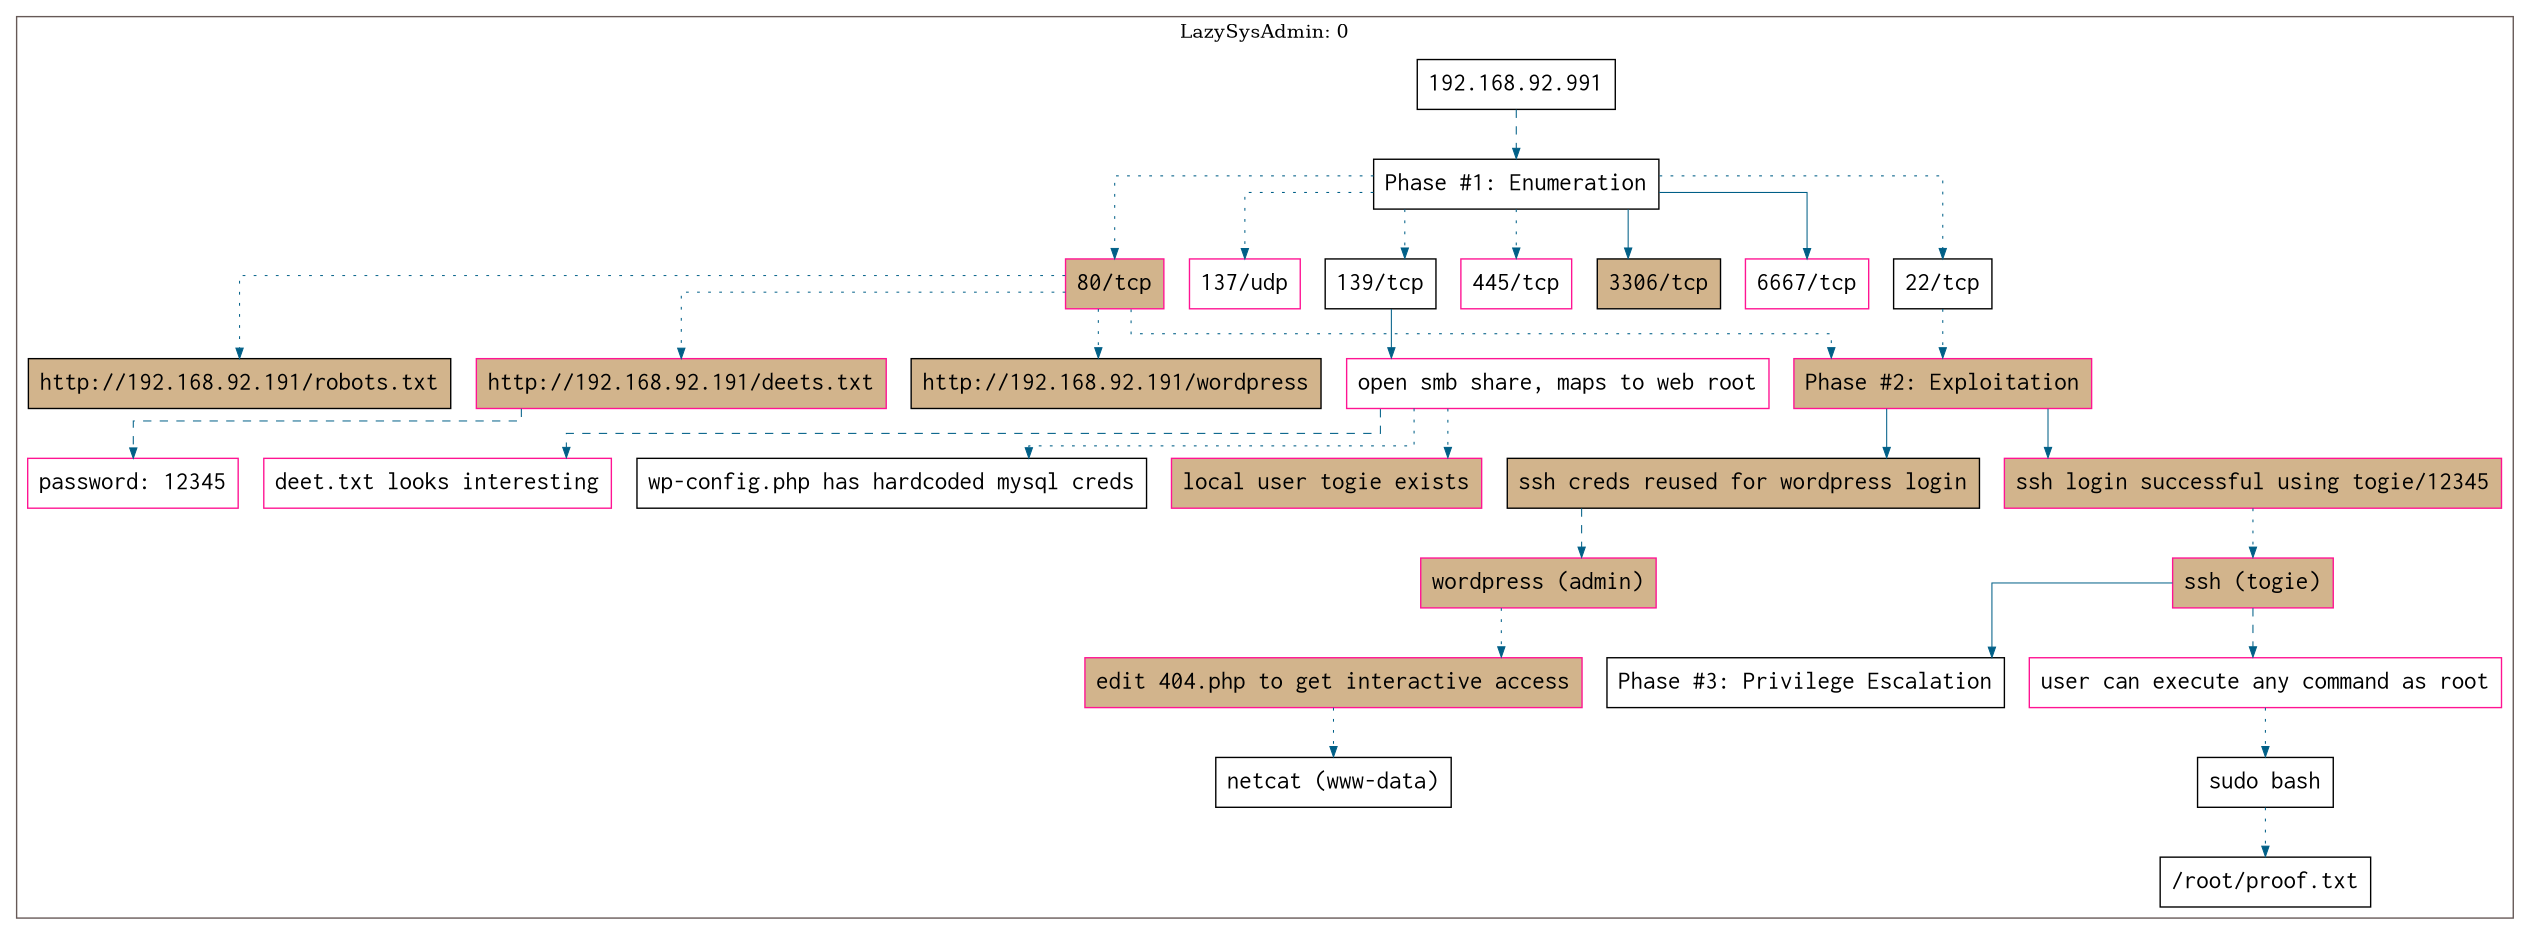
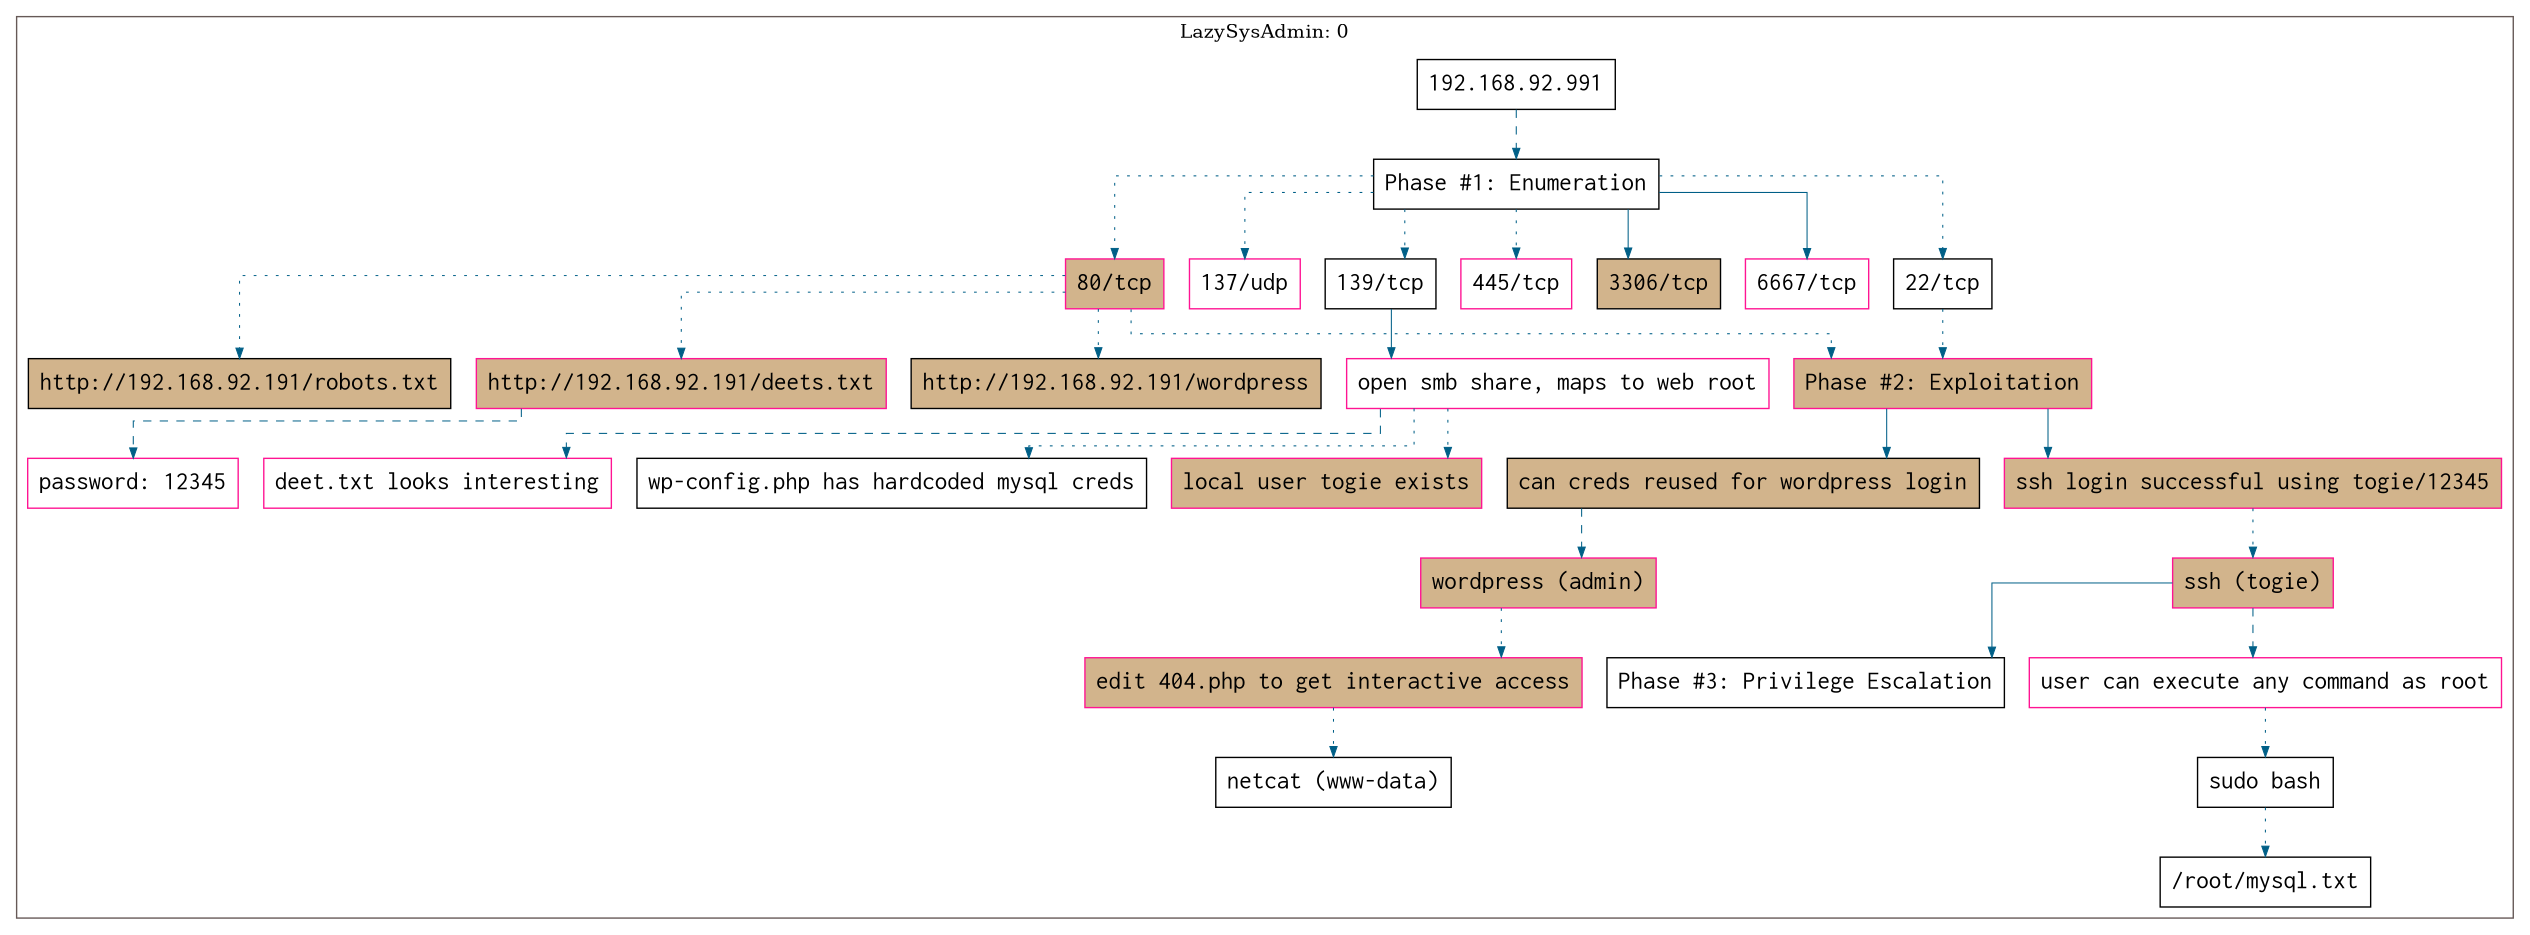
node "ssh creds reused for wordpress login": label "ssh creds reused for wordpress login" -> "can creds reused for wordpress login"
node "/root/proof.txt": label "/root/proof.txt" -> "/root/mysql.txt"
